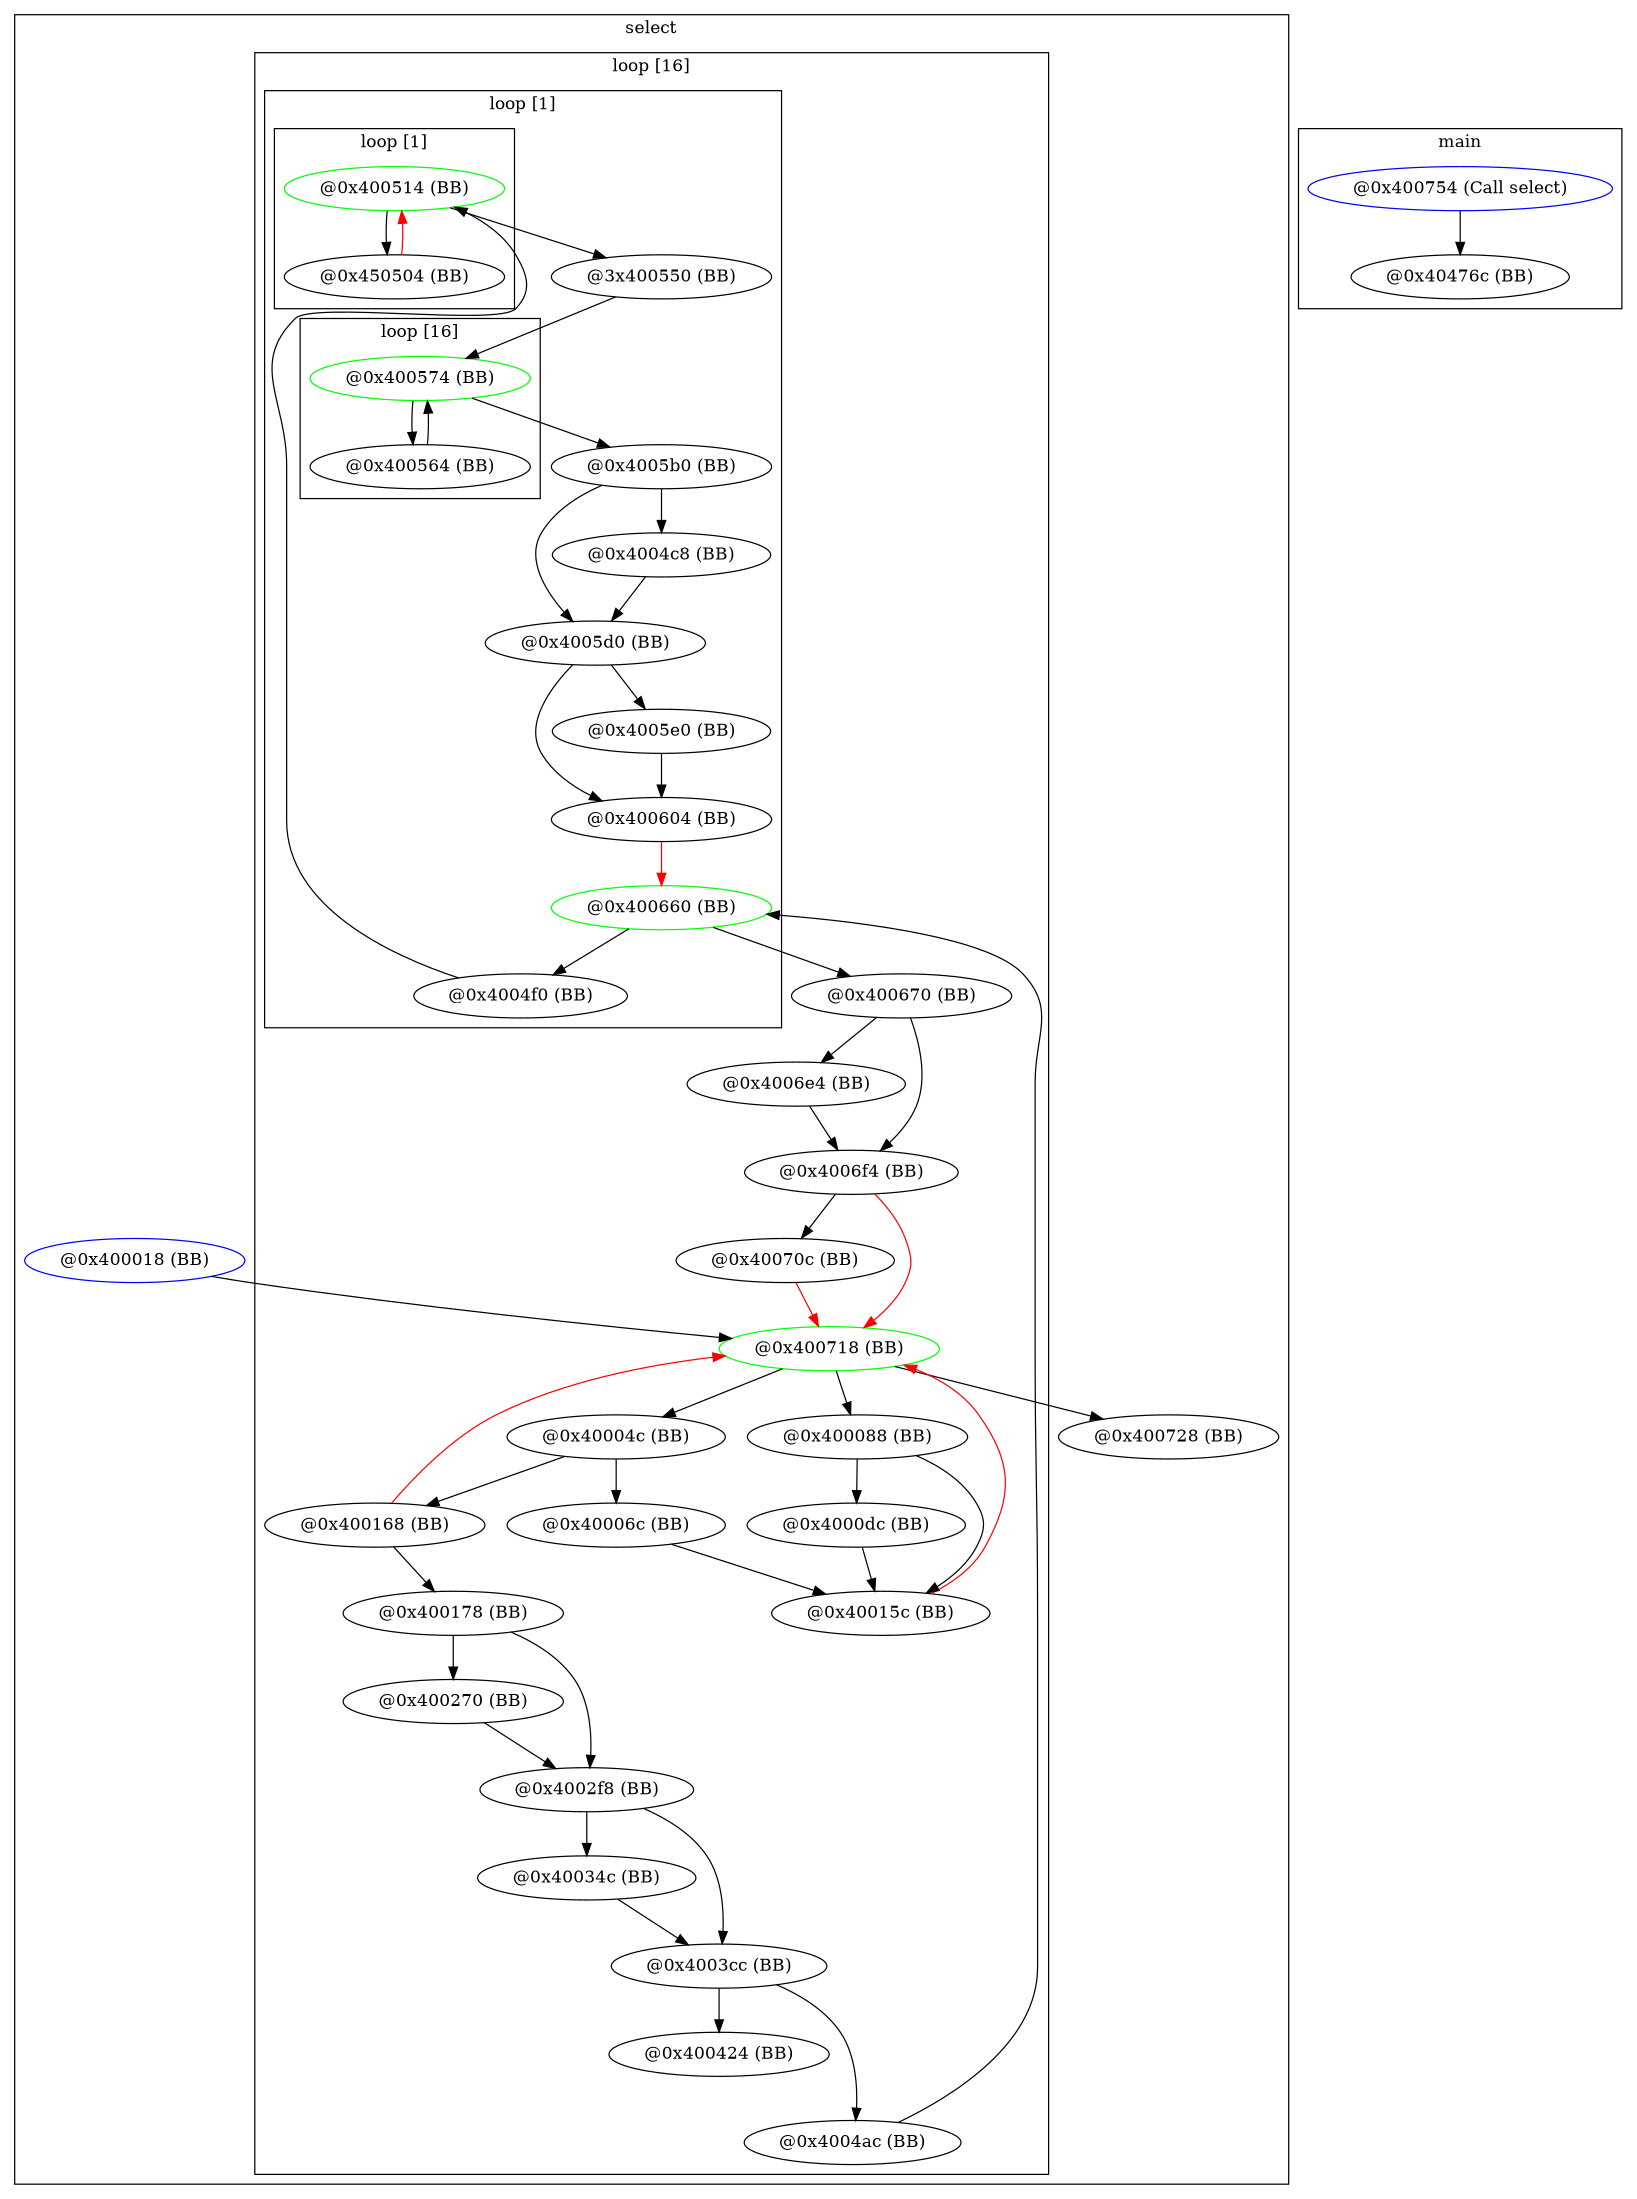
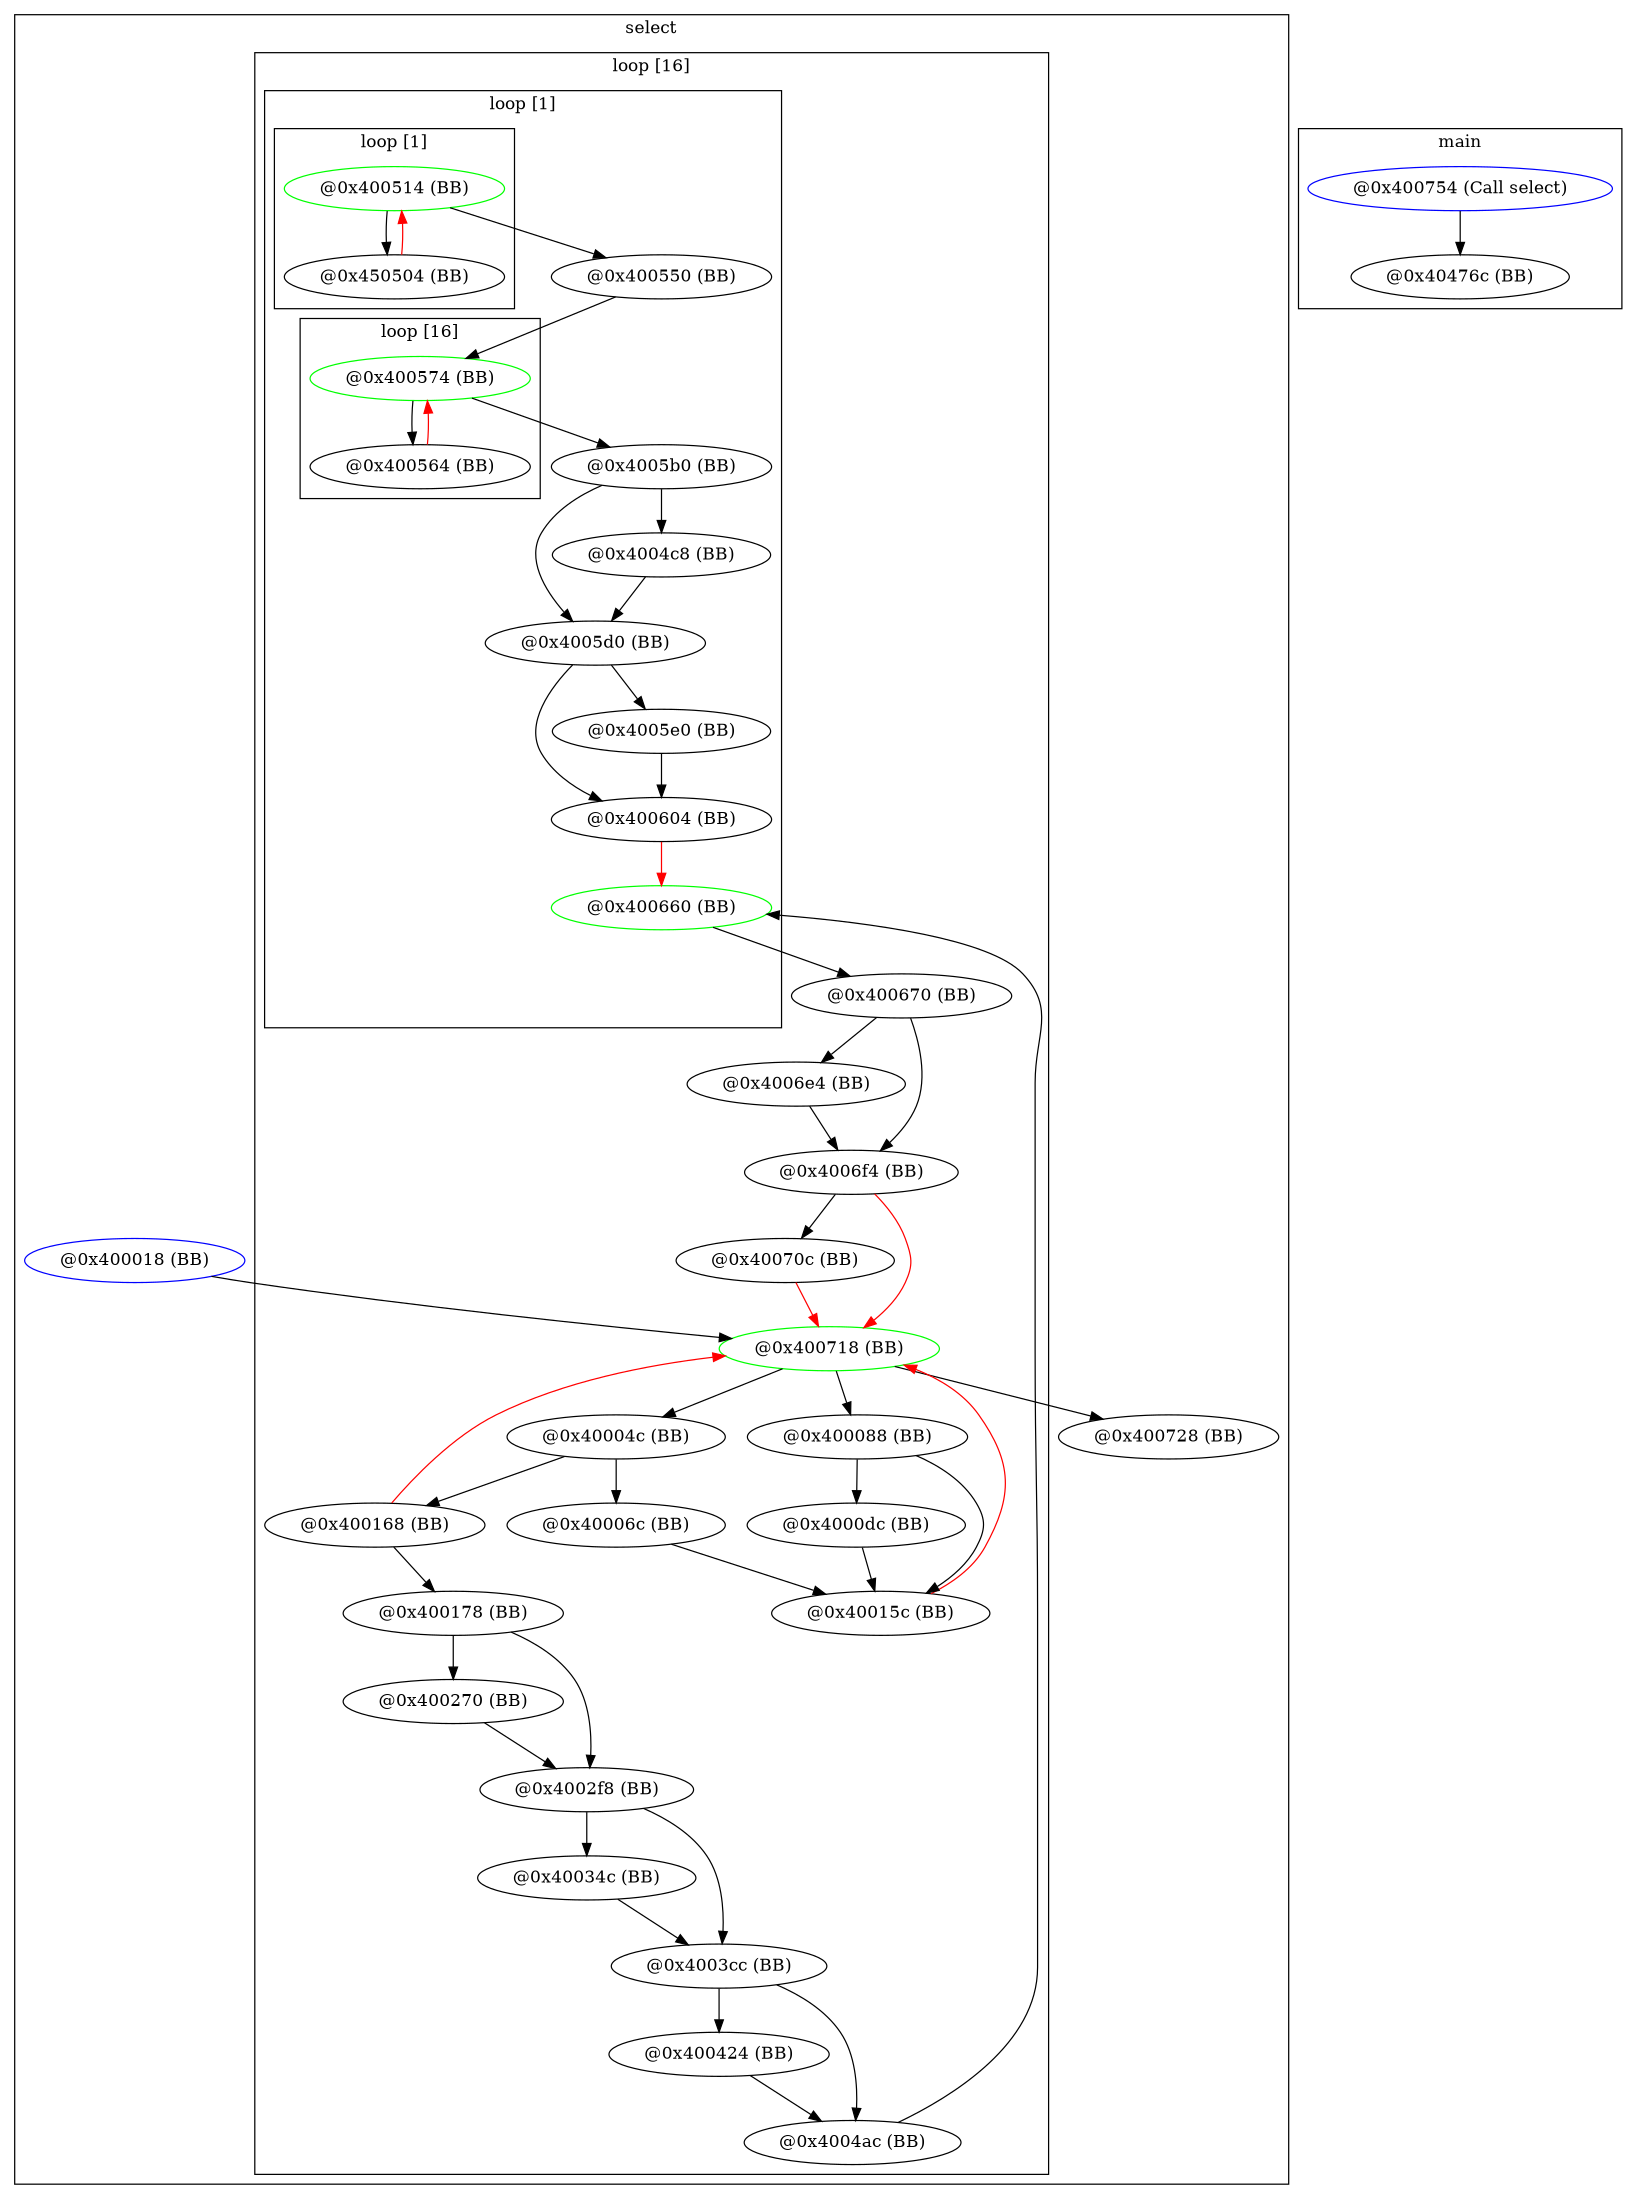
node "@3x400550 (BB)": label "@3x400550 (BB)" -> "@0x400550 (BB)"
edge "@0x400564 (BB)" -> "@0x400574 (BB)": color black -> red
node "@0x4004f0 (BB)": removed
edge "@0x400424 (BB)" -> "@0x4004ac (BB)": added
